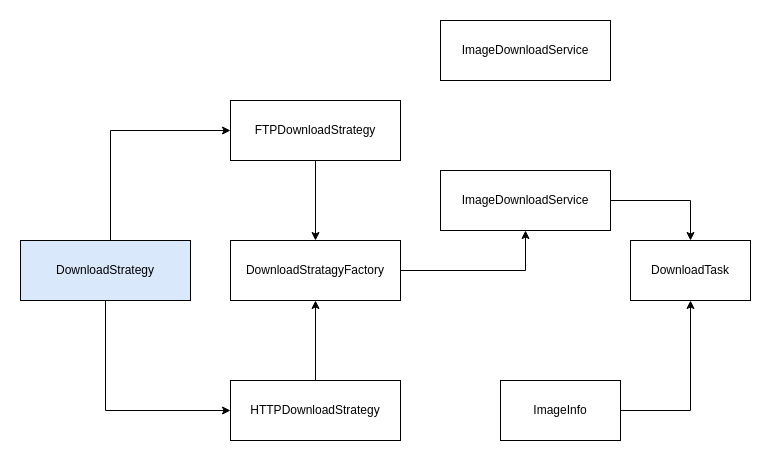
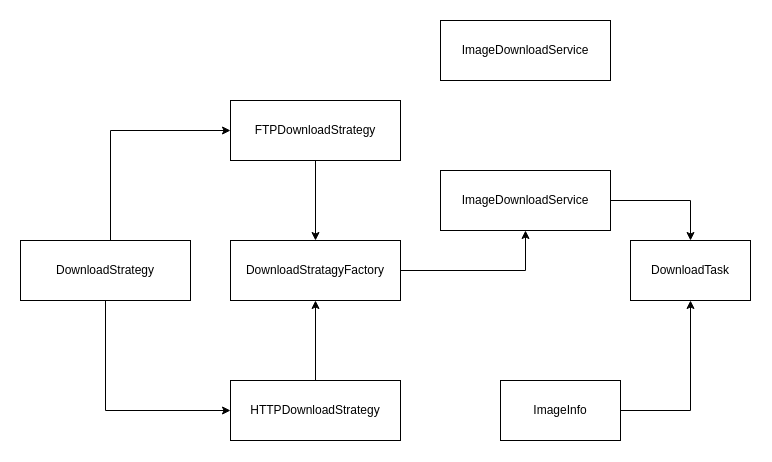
node "DownloadStrategy": fillcolor #dae8fc -> #ffffff
